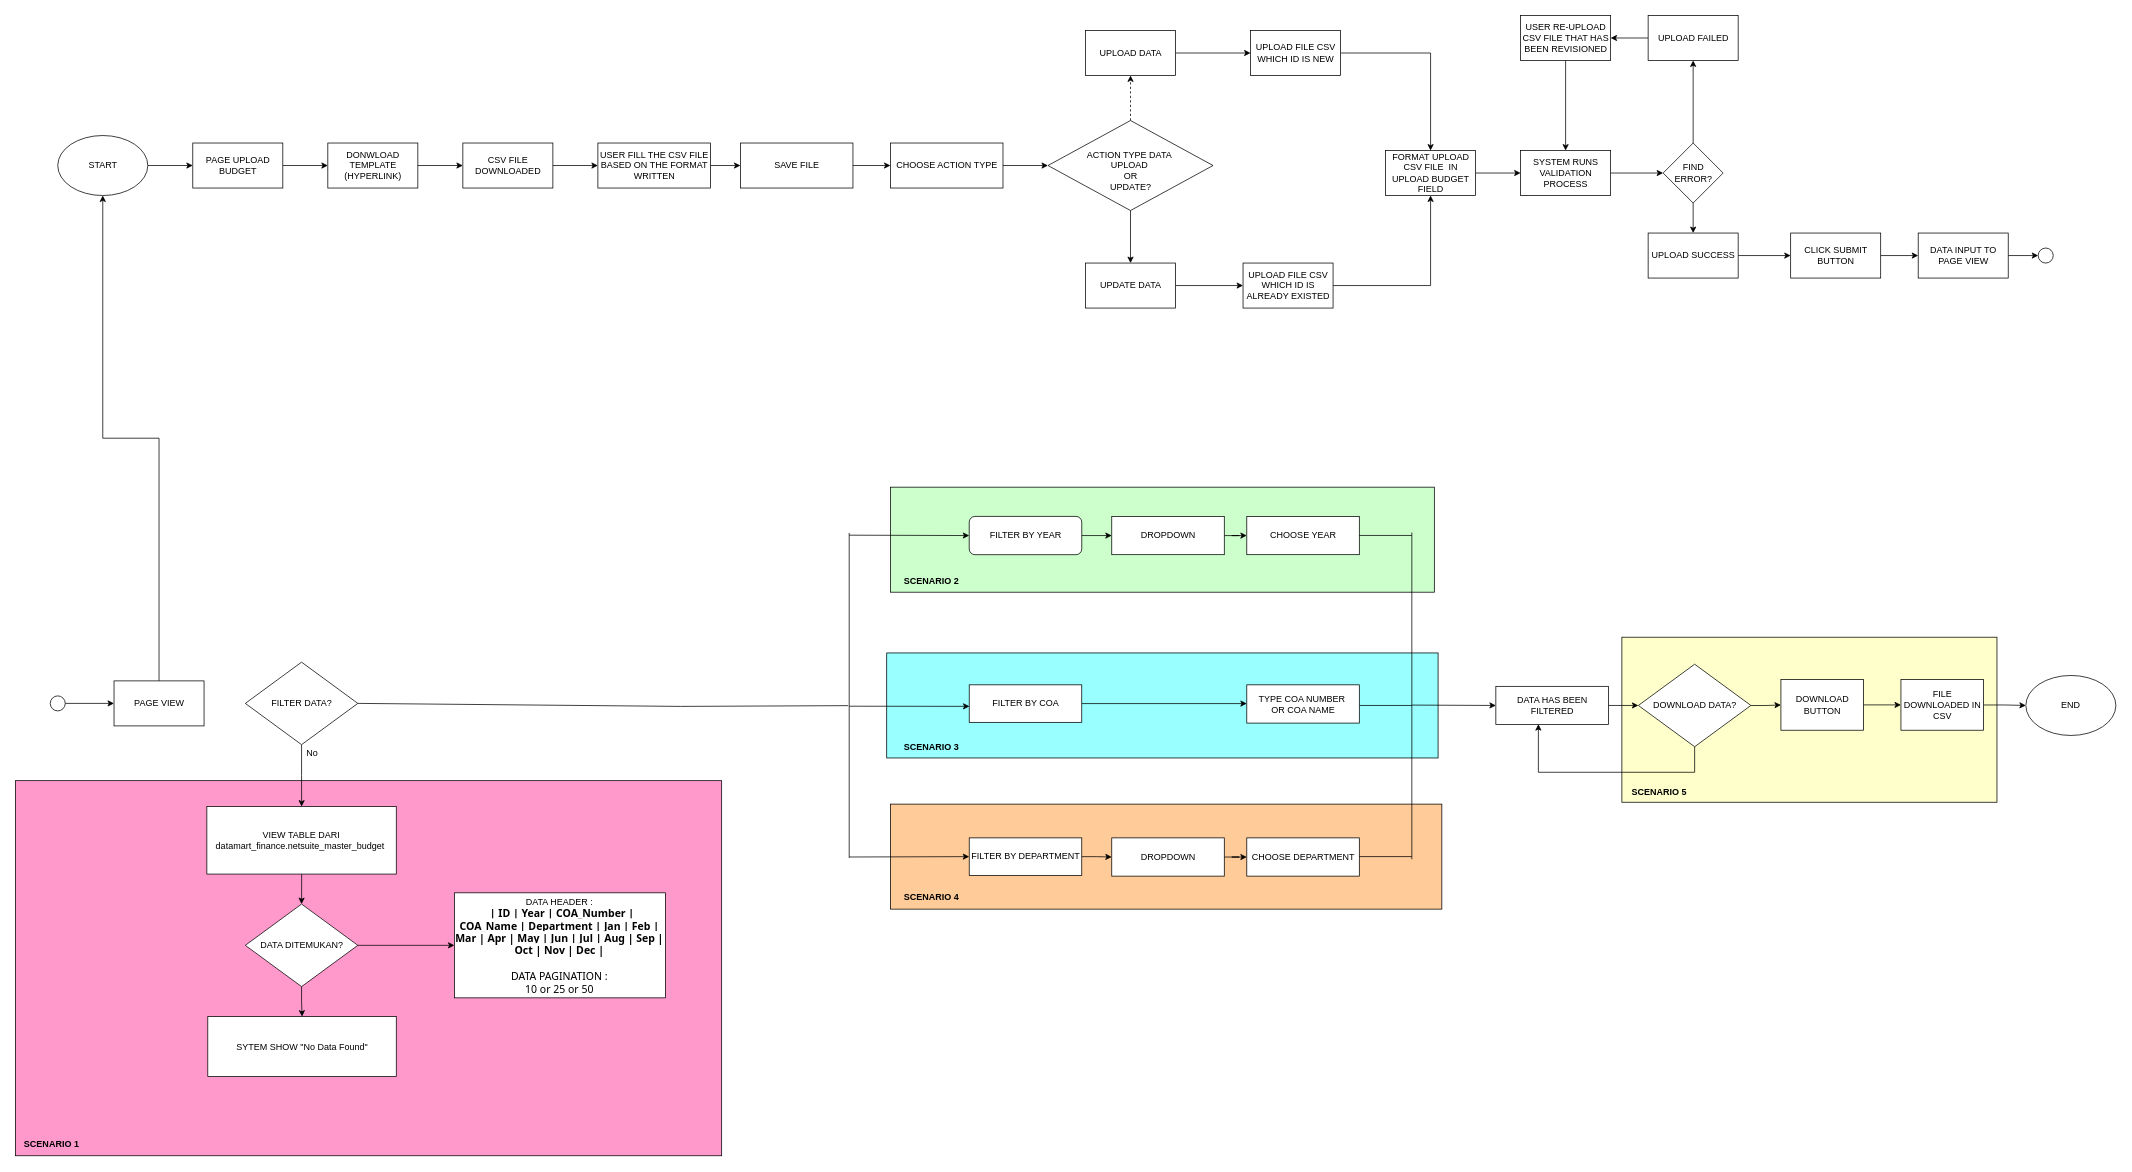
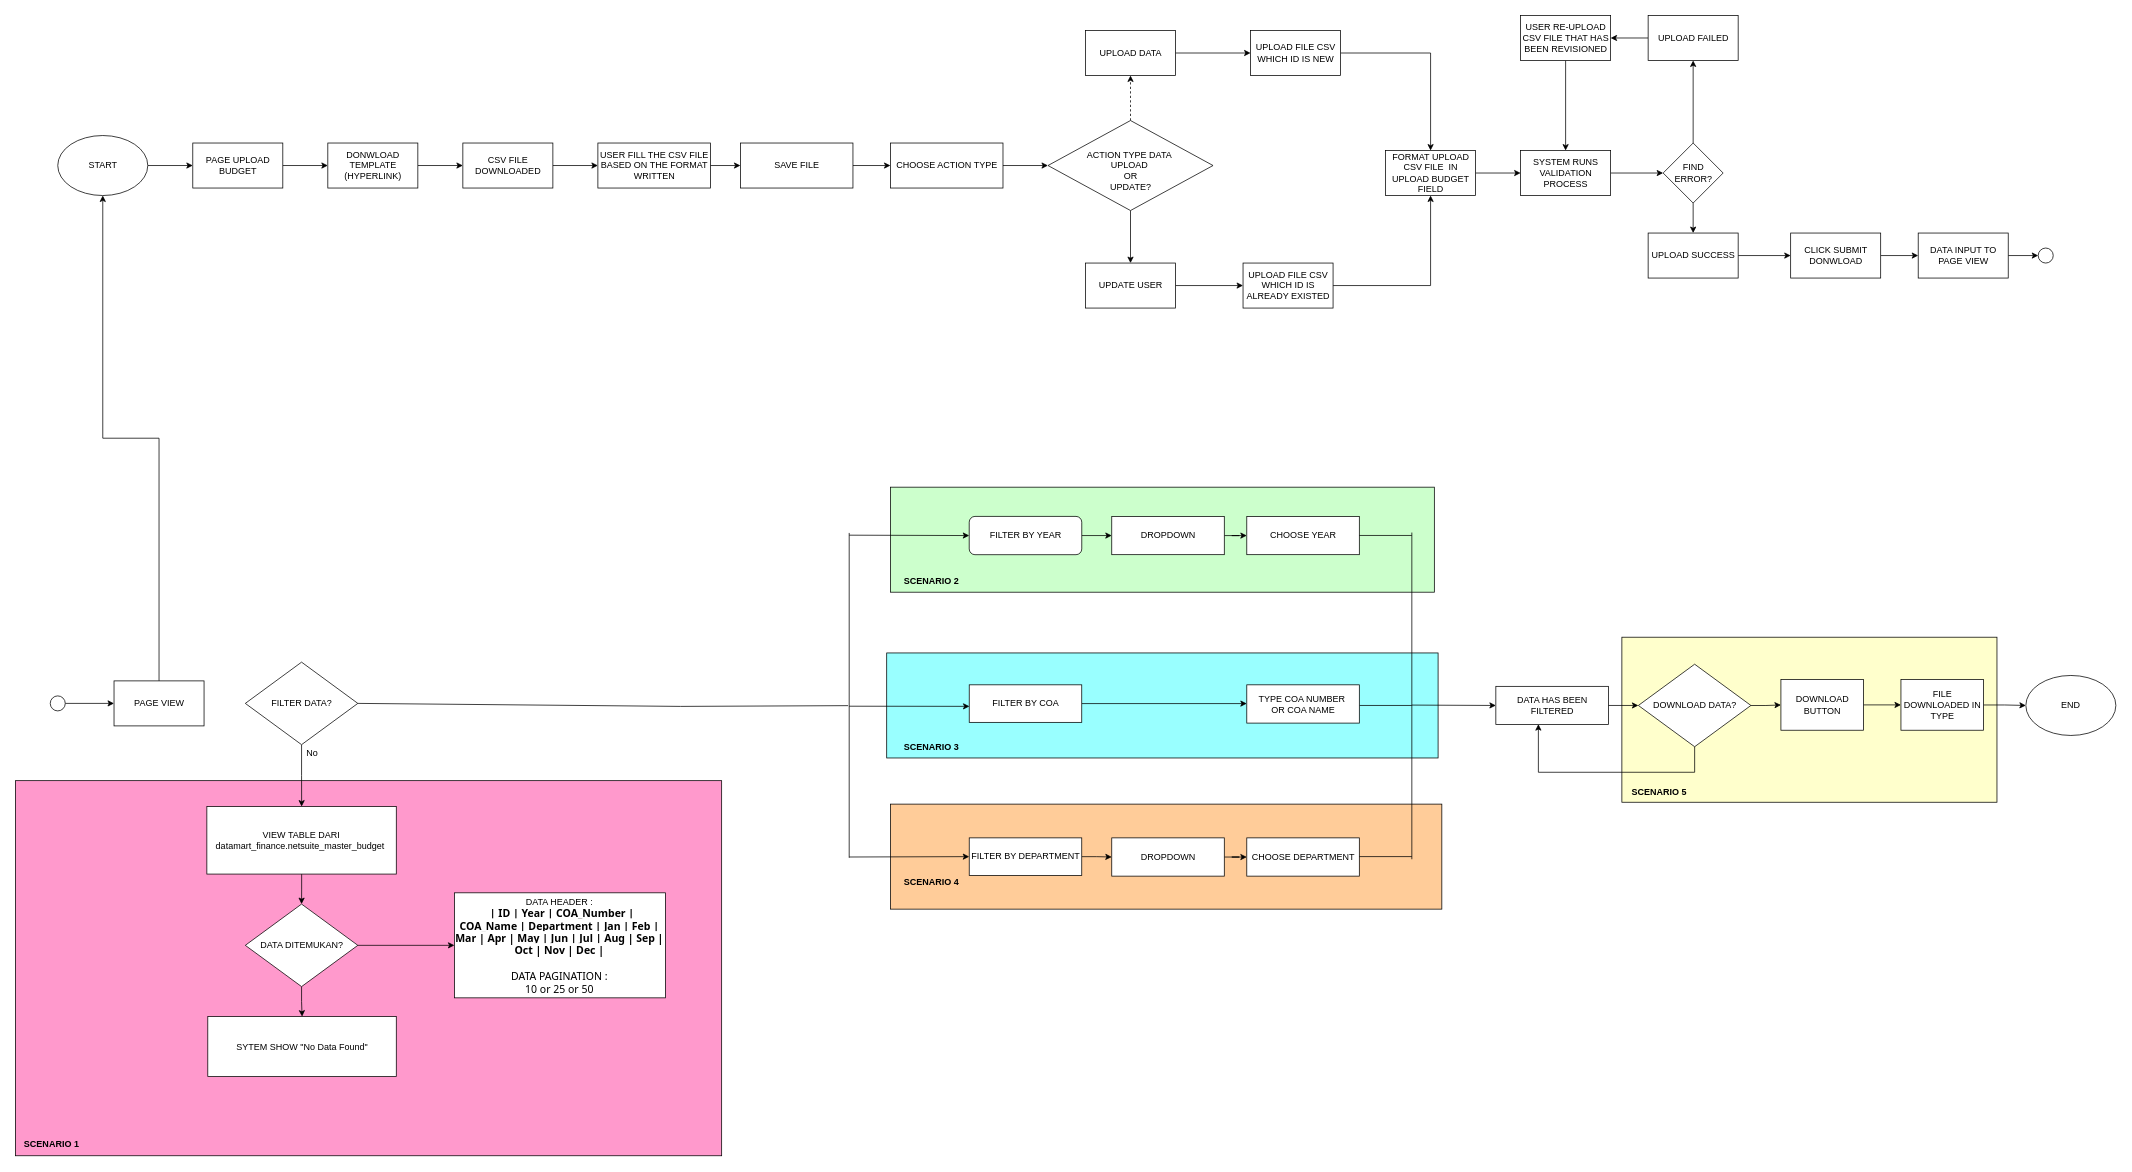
node "CLICK SUBMIT BUTTON": label "CLICK SUBMIT BUTTON" -> "CLICK SUBMIT DONWLOAD"
node "UPDATE DATA": label "UPDATE DATA" -> "UPDATE USER"
node "FILE DOWNLOADED IN CSV": label "FILE DOWNLOADED IN CSV" -> "FILE DOWNLOADED IN TYPE"
node "SCENARIO 4": moved (932, 898) -> (932, 883)
